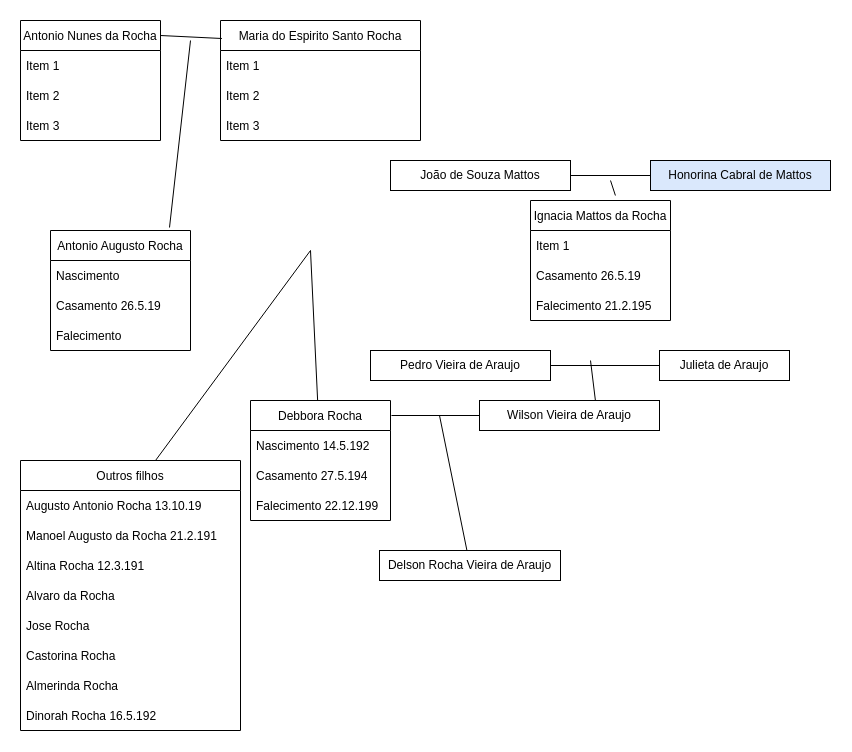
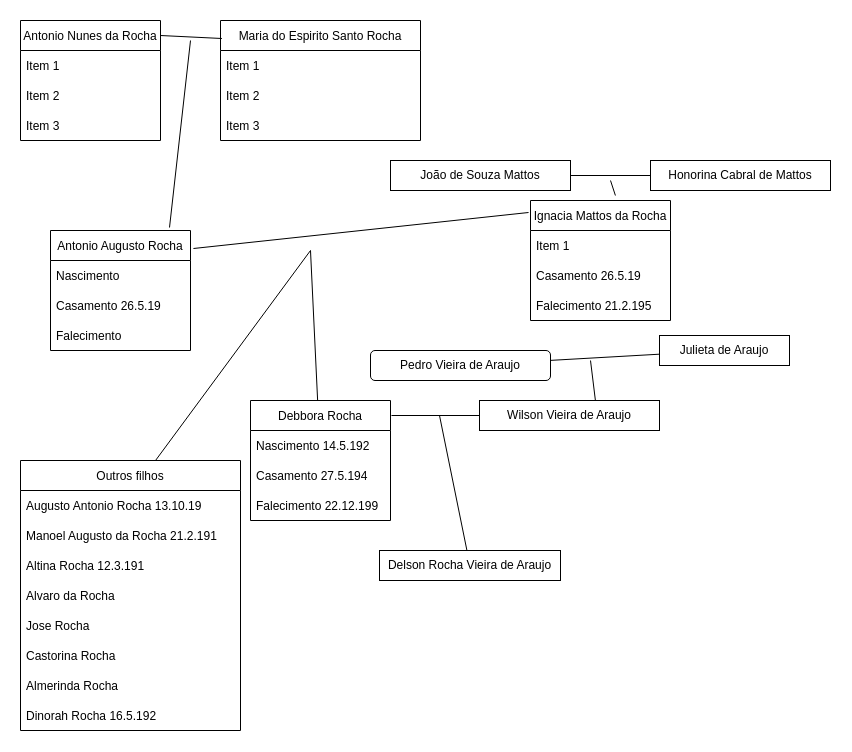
node "Honorina Cabral de Mattos": fillcolor #dae8fc -> #ffffff
edge "Ignacia Mattos da Rocha" -- "Antonio Augusto Rocha": added
node "Pedro Vieira de Araujo": shape rectangle -> rounded rectangle
node "Julieta de Araujo": moved (725, 366) -> (725, 351)
